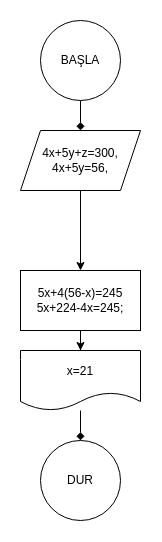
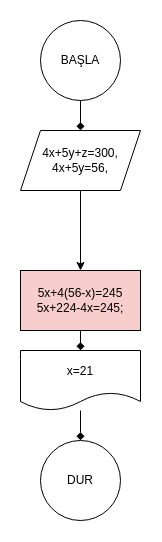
node "5x+4(56-x)=245 5x+224-4x=245;": fillcolor #ffffff -> #f8cecc
edge "5x+4(56-x)=245 5x+224-4x=245;" -> "x=21": arrowhead classic -> diamond
